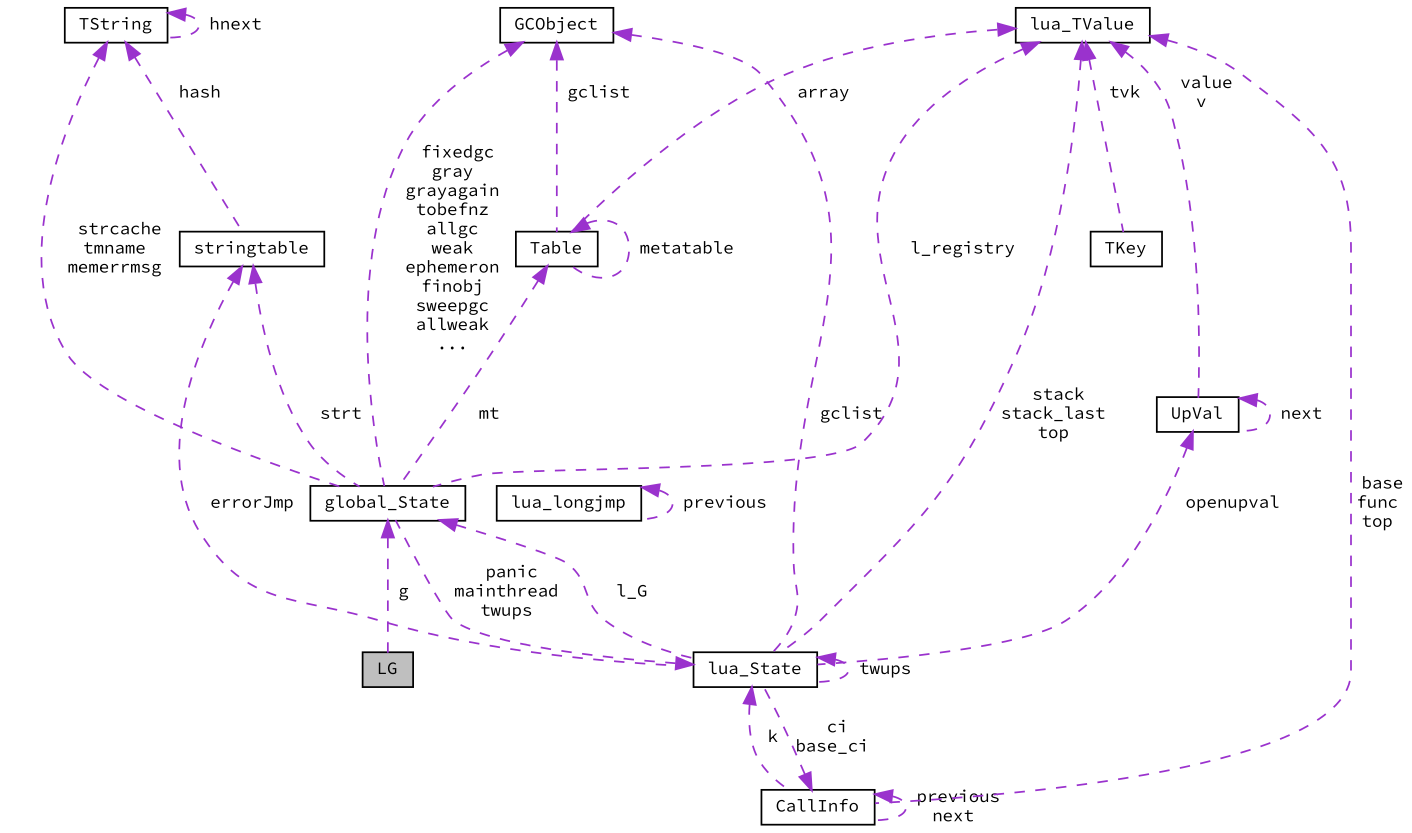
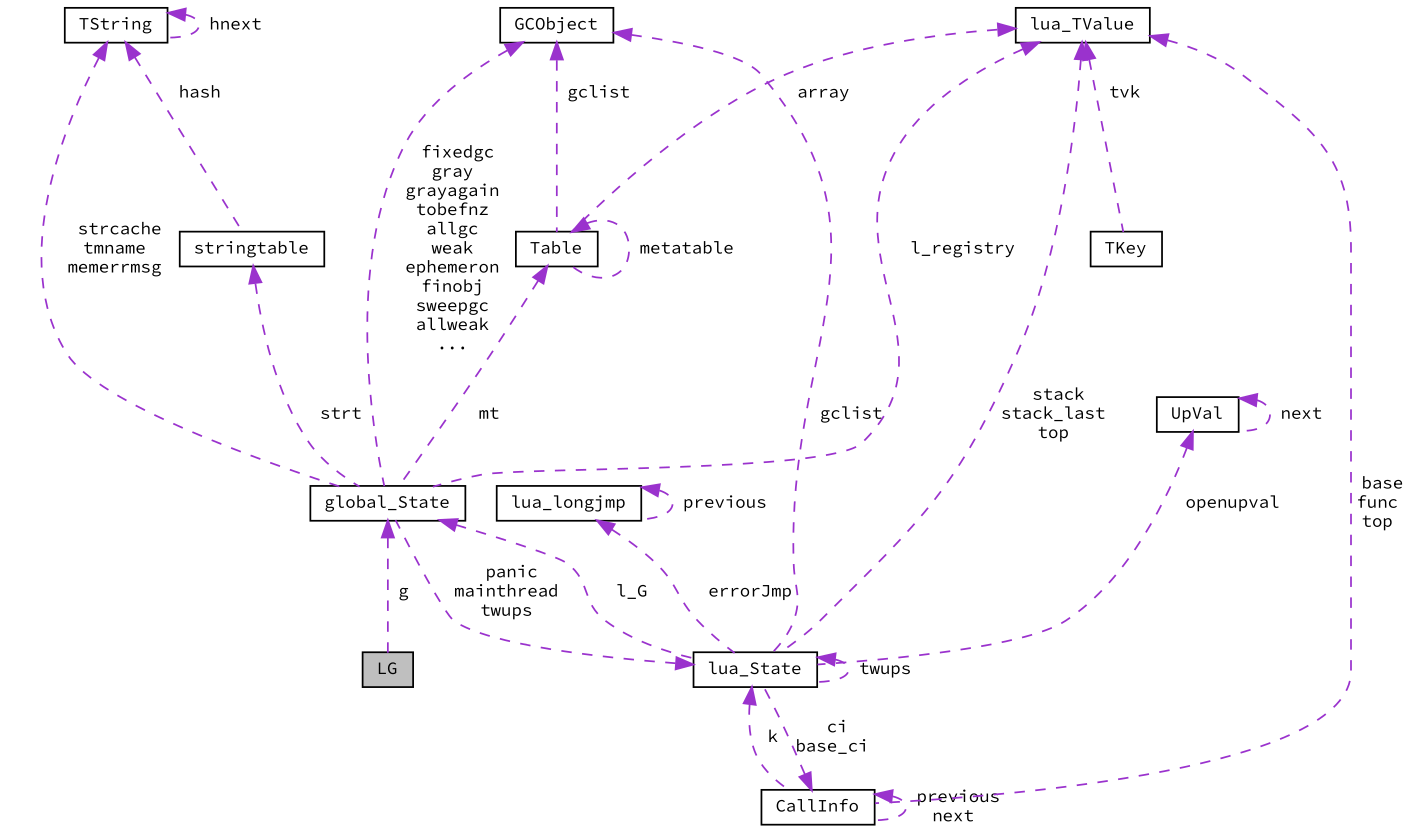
edge "UpVal" -> "lua_TValue": removed, label "value v"
edge "lua_State" -> "stringtable": now "lua_State" -> "lua_longjmp"
